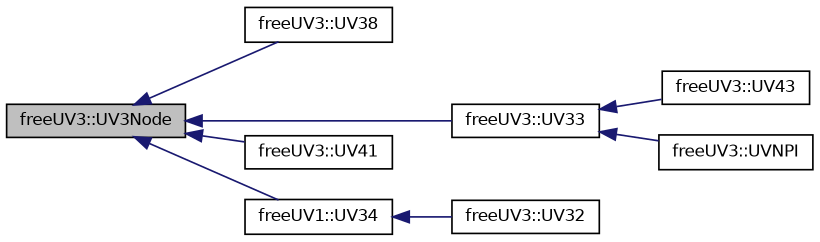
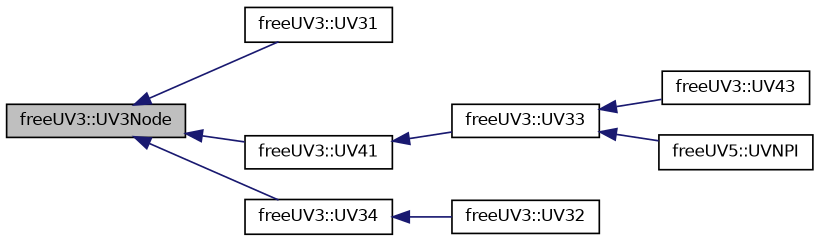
node "freeUV3::UV38": label "freeUV3::UV38" -> "freeUV3::UV31"
edge "freeUV3::UV33" -> "freeUV3::UV3Node": now "freeUV3::UV33" -> "freeUV3::UV41"
node "freeUV3::UVNPI": label "freeUV3::UVNPI" -> "freeUV5::UVNPI"
node "freeUV1::UV34": label "freeUV1::UV34" -> "freeUV3::UV34"
